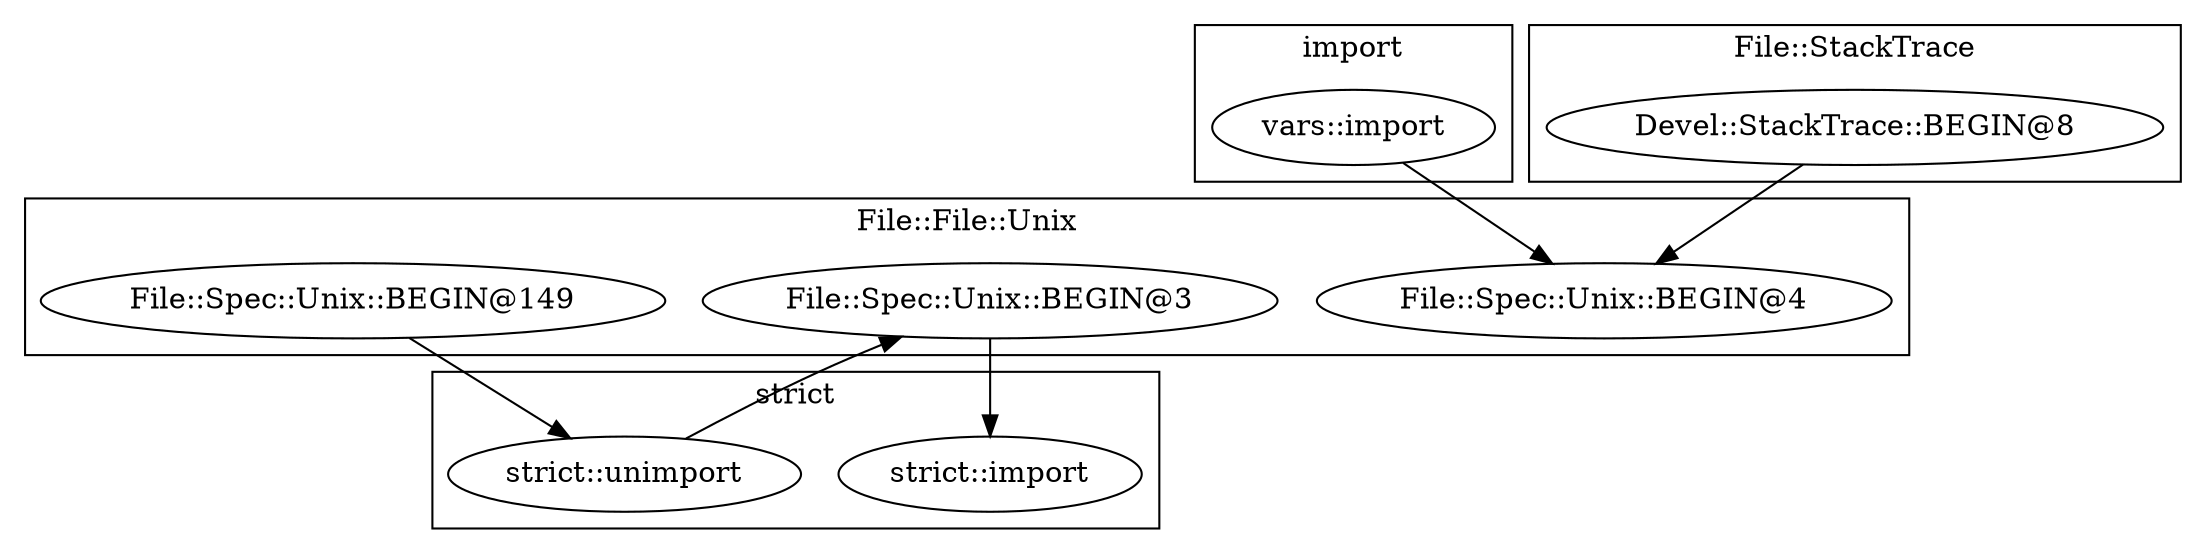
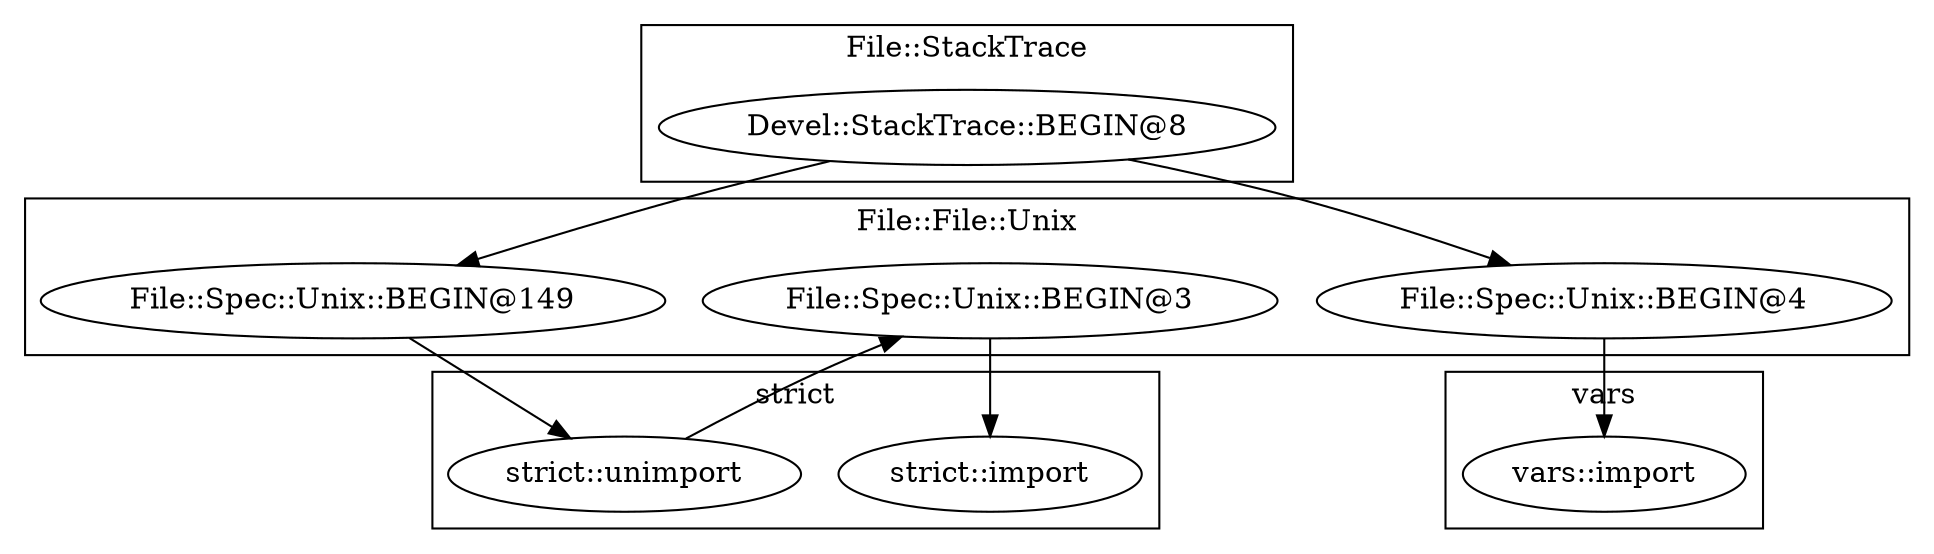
cluster "import": label "import" -> "vars"
edge "Devel::StackTrace::BEGIN@8" -> "File::Spec::Unix::BEGIN@149": added
edge "vars::import" -> "File::Spec::Unix::BEGIN@4": reversed
